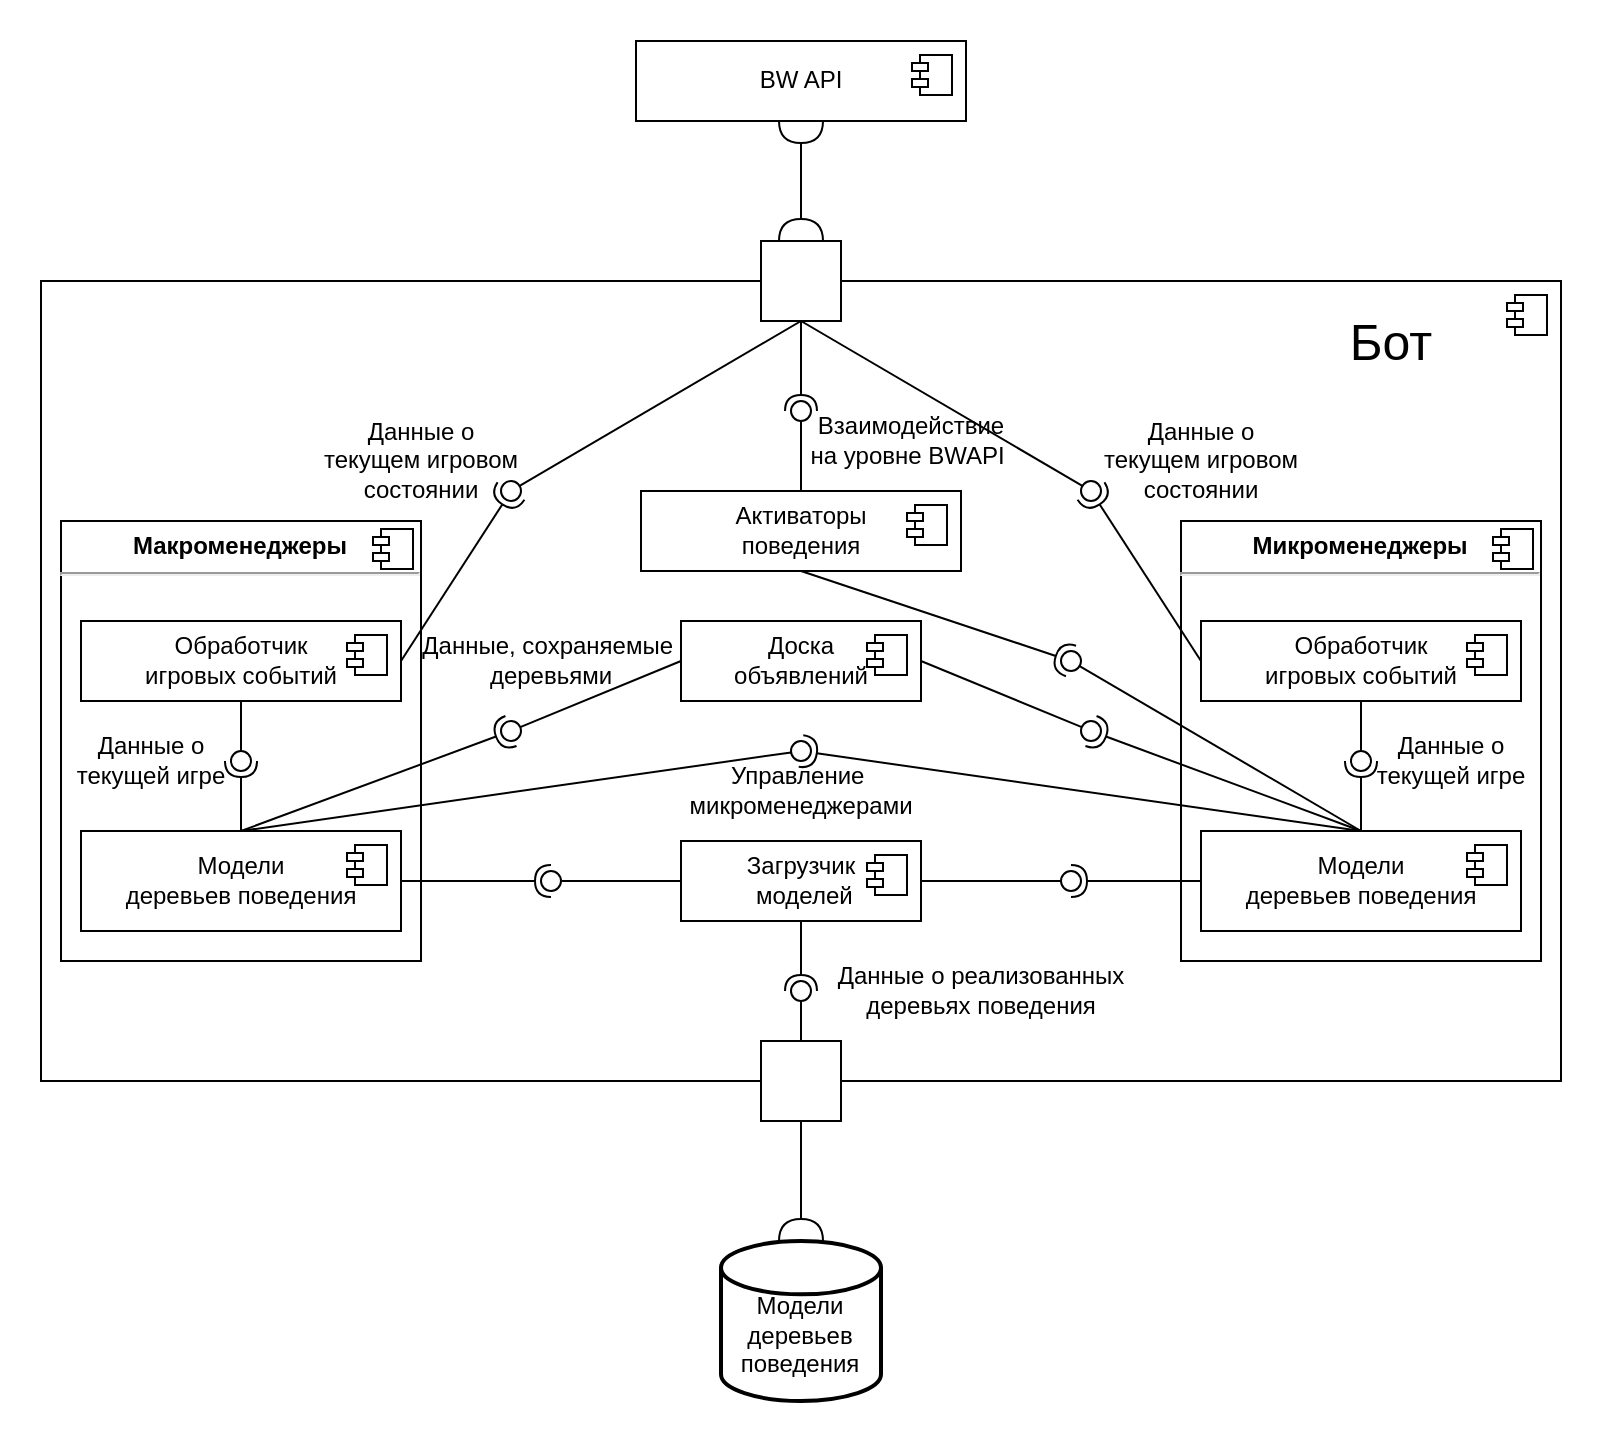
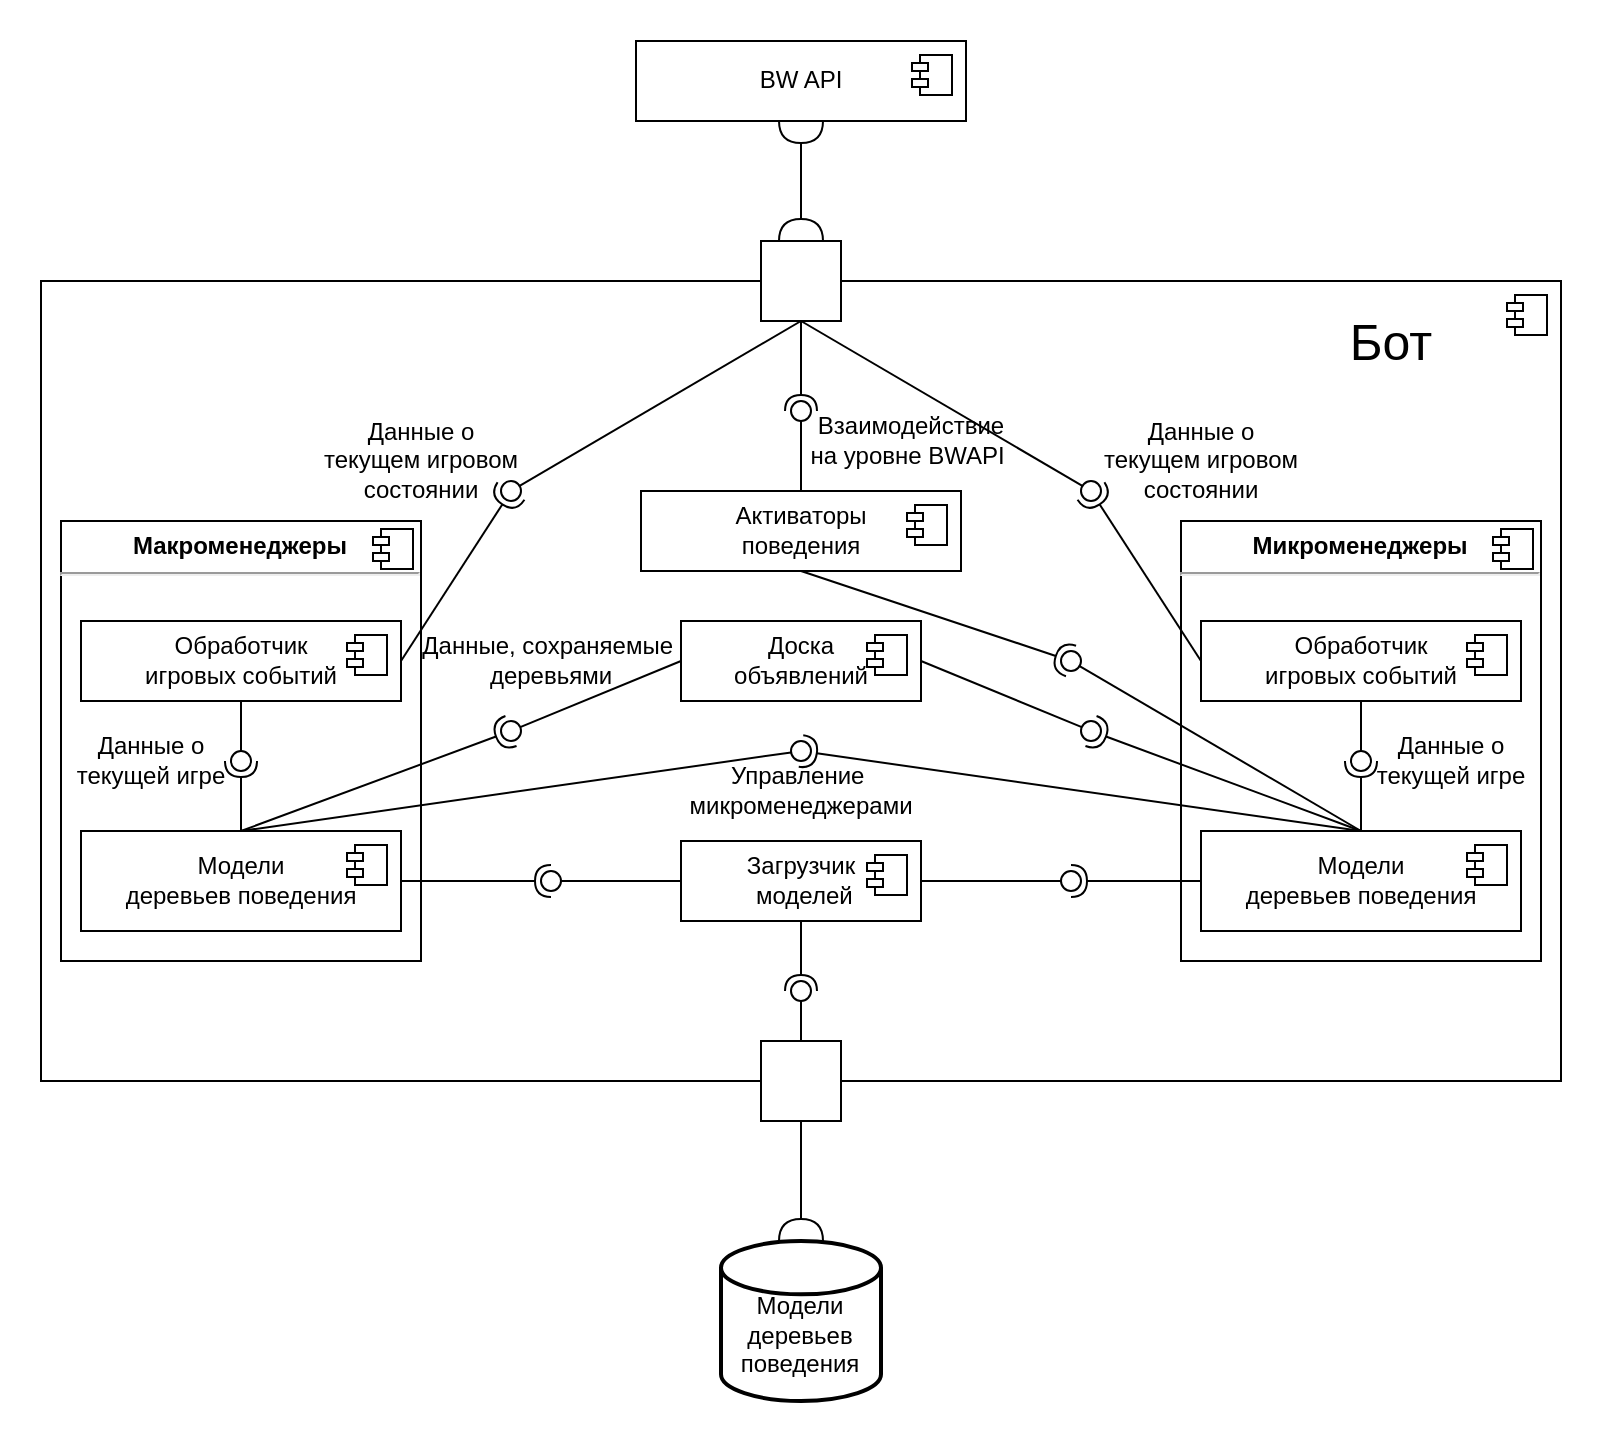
node "Данные о реализованных деревьях поведения": removed
